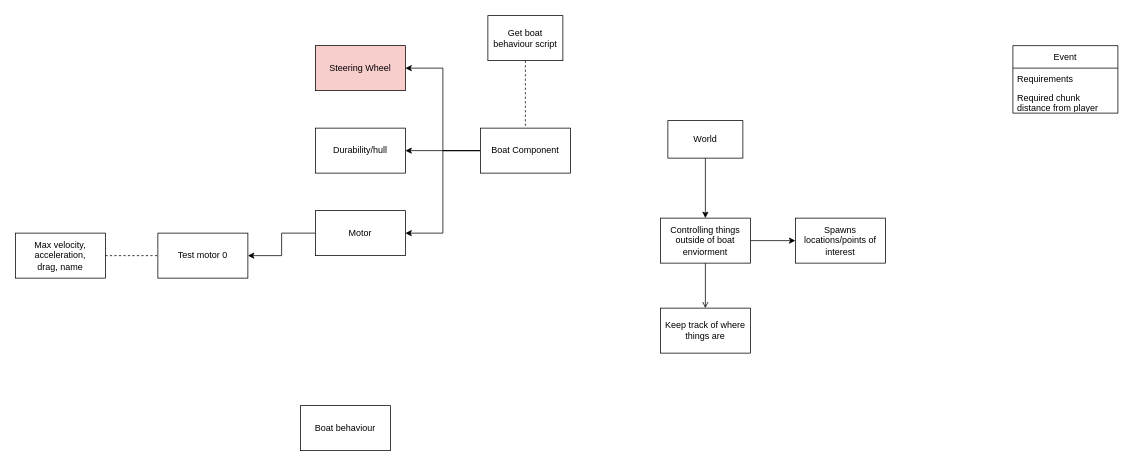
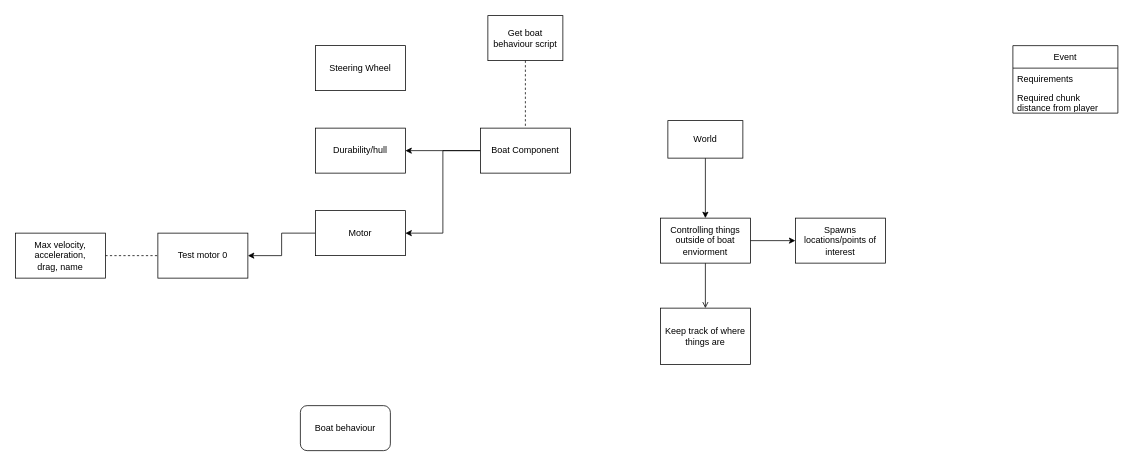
node "Steering Wheel": fillcolor #f8cecc -> #ffffff
edge "Boat Component" -> "Steering Wheel": removed
node "Keep track of where things are": size 90x45 -> 90x56
node "Boat behaviour": shape rectangle -> rounded rectangle
